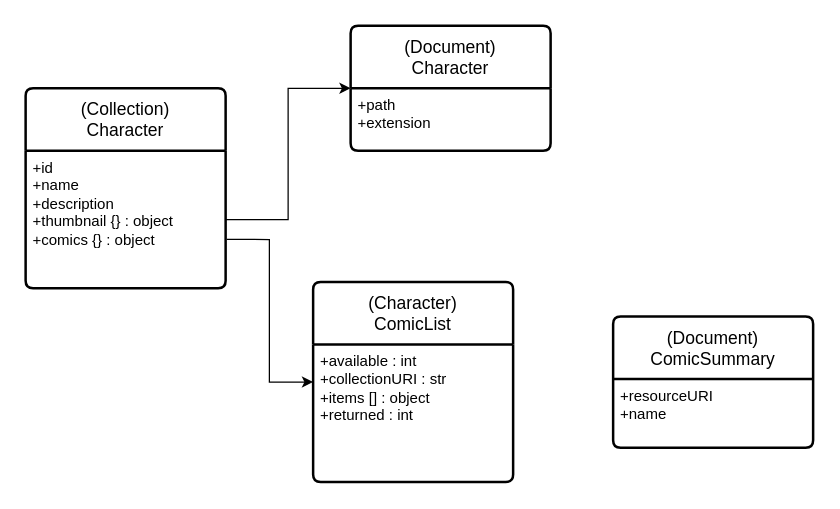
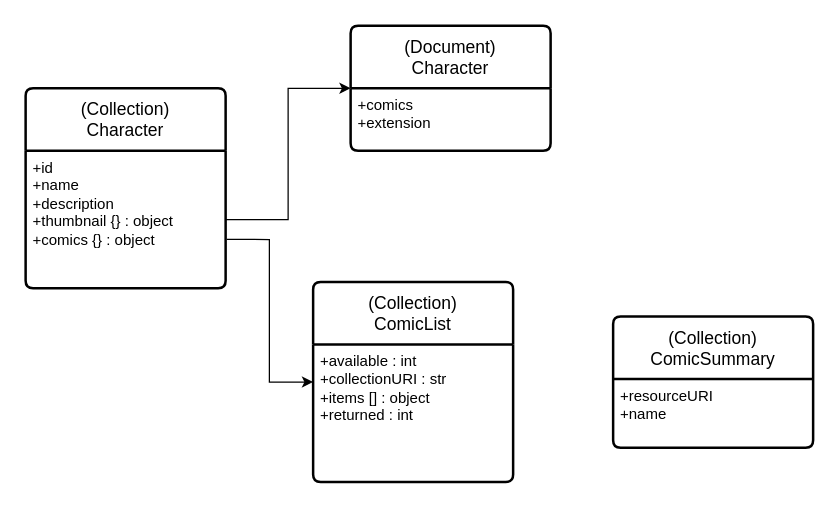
node "+path +extension": label "+path +extension" -> "+comics +extension"
node "(Character) ComicList": label "(Character) ComicList" -> "(Collection) ComicList"
node "(Document) ComicSummary": label "(Document) ComicSummary" -> "(Collection) ComicSummary"
